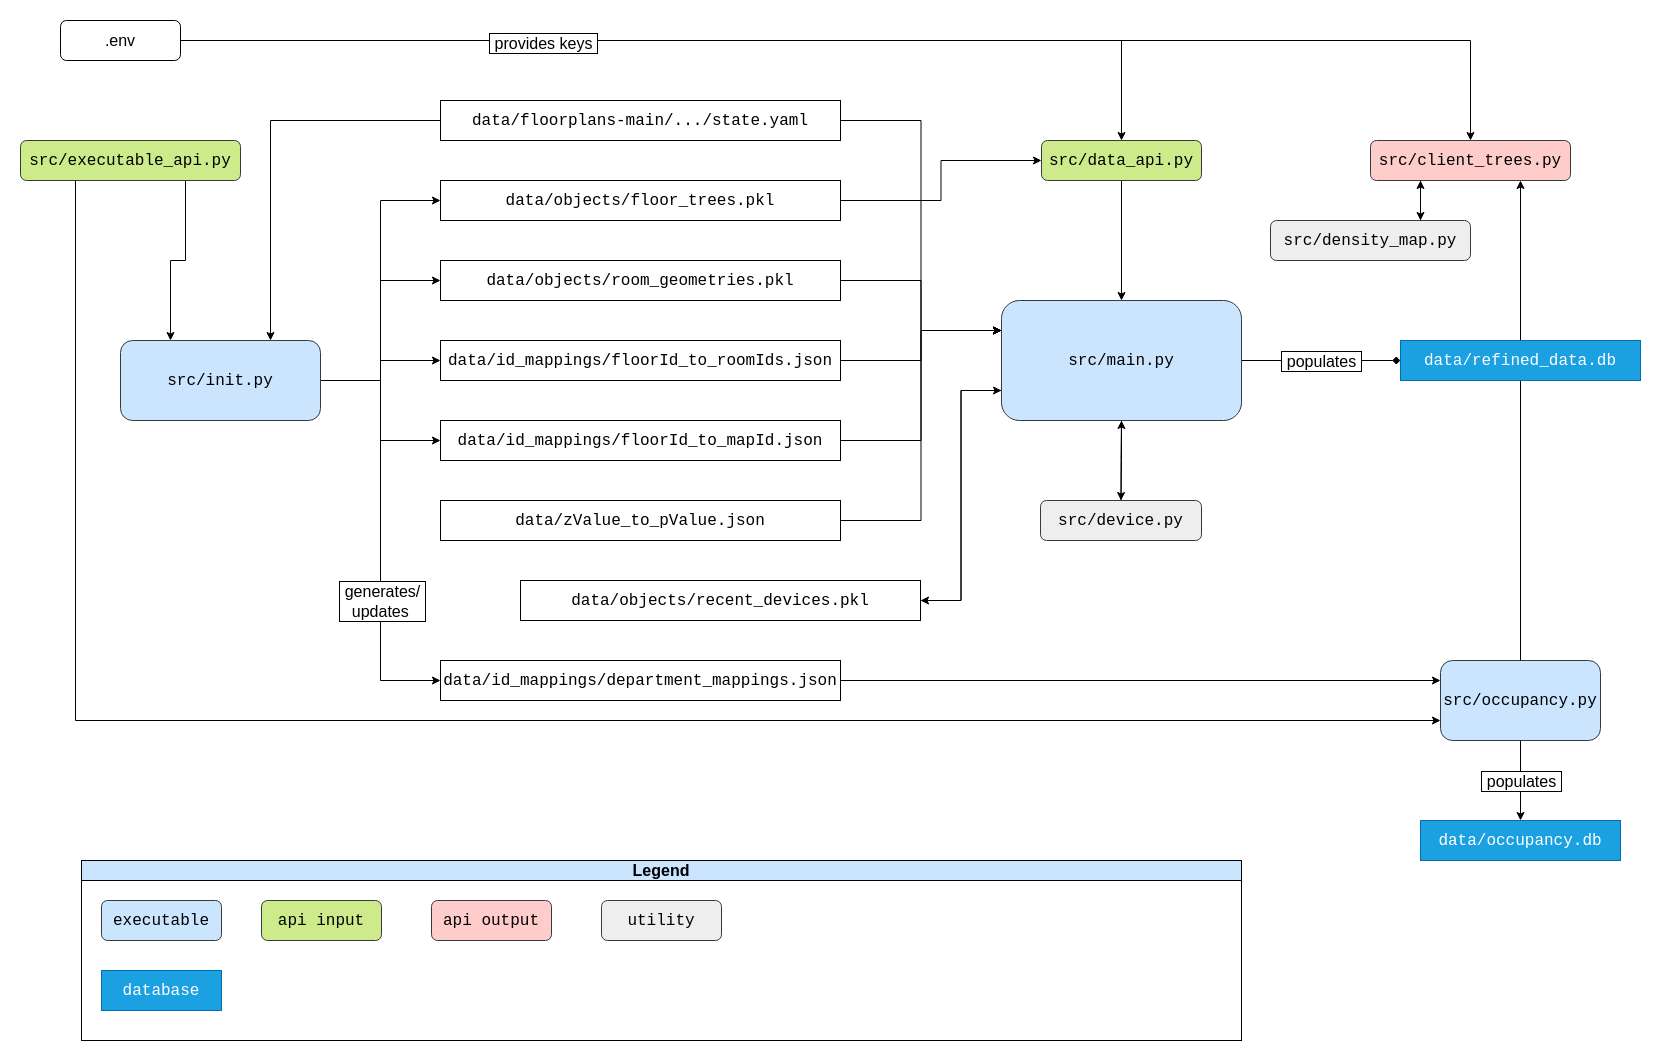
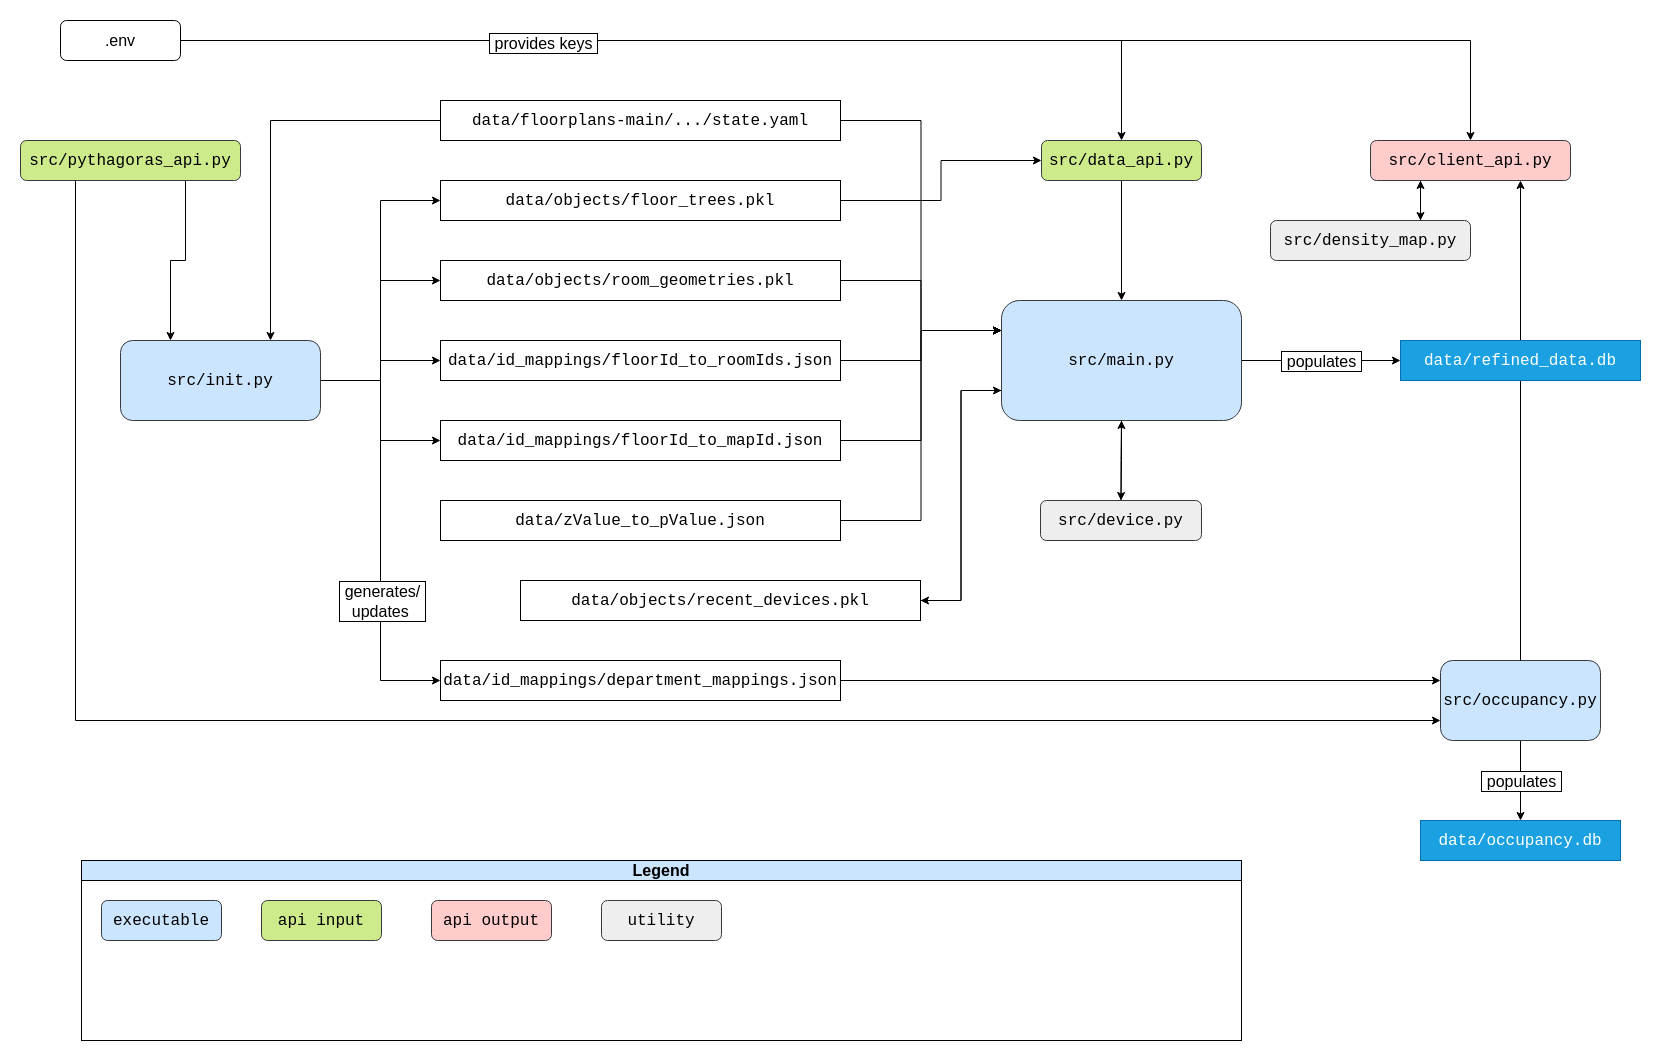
node "src/executable_api.py": label "src/executable_api.py" -> "src/pythagoras_api.py"
node "src/client_trees.py": label "src/client_trees.py" -> "src/client_api.py"
edge "src/main.py" -> "data/refined_data.db": arrowhead diamond -> classic
node "database": removed
